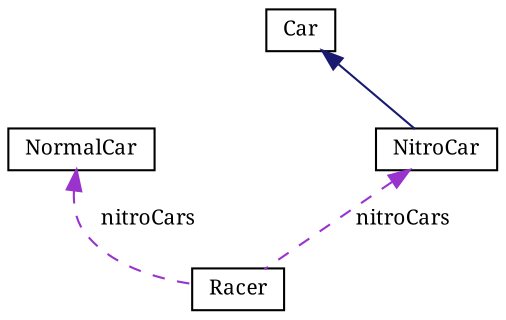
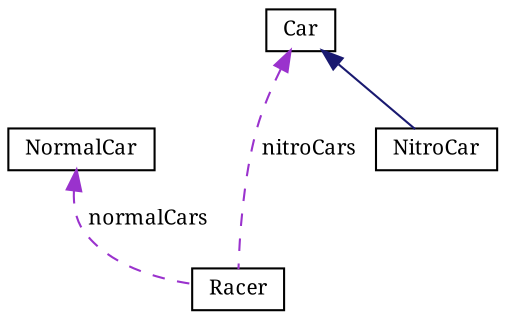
edge "Racer" -> "NormalCar": label " nitroCars" -> " normalCars"
edge "Racer" -> "NitroCar": now "Racer" -> "Car"
